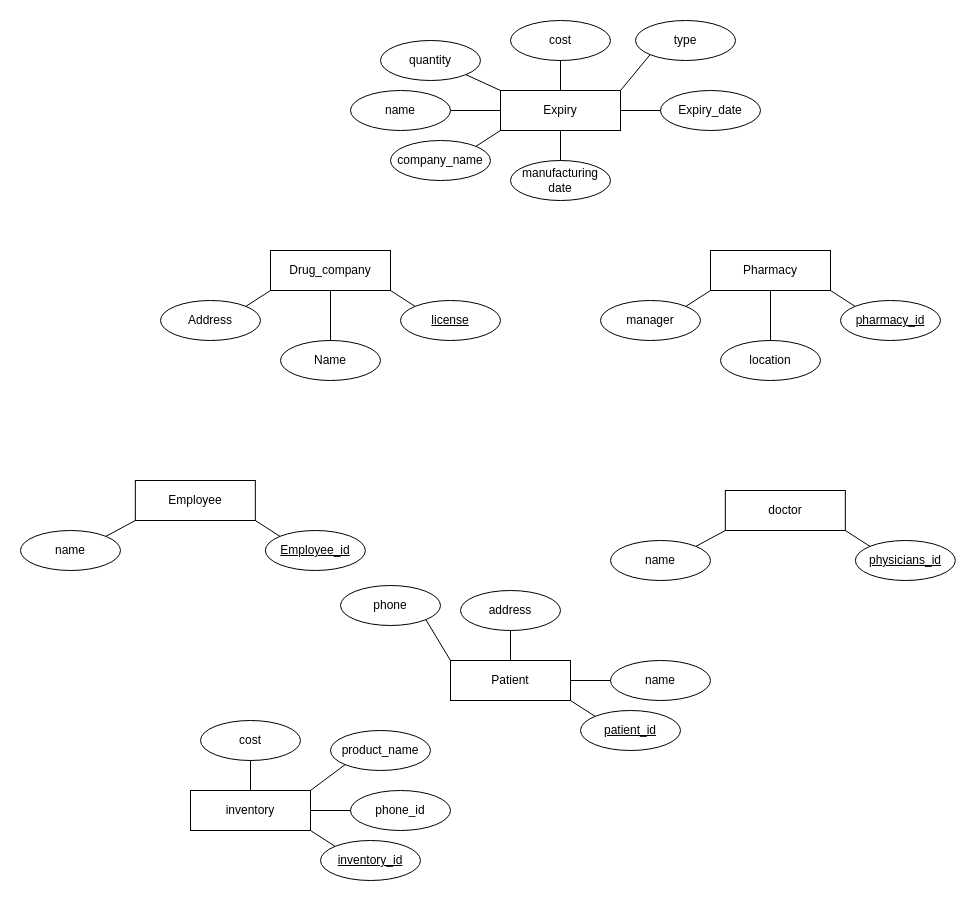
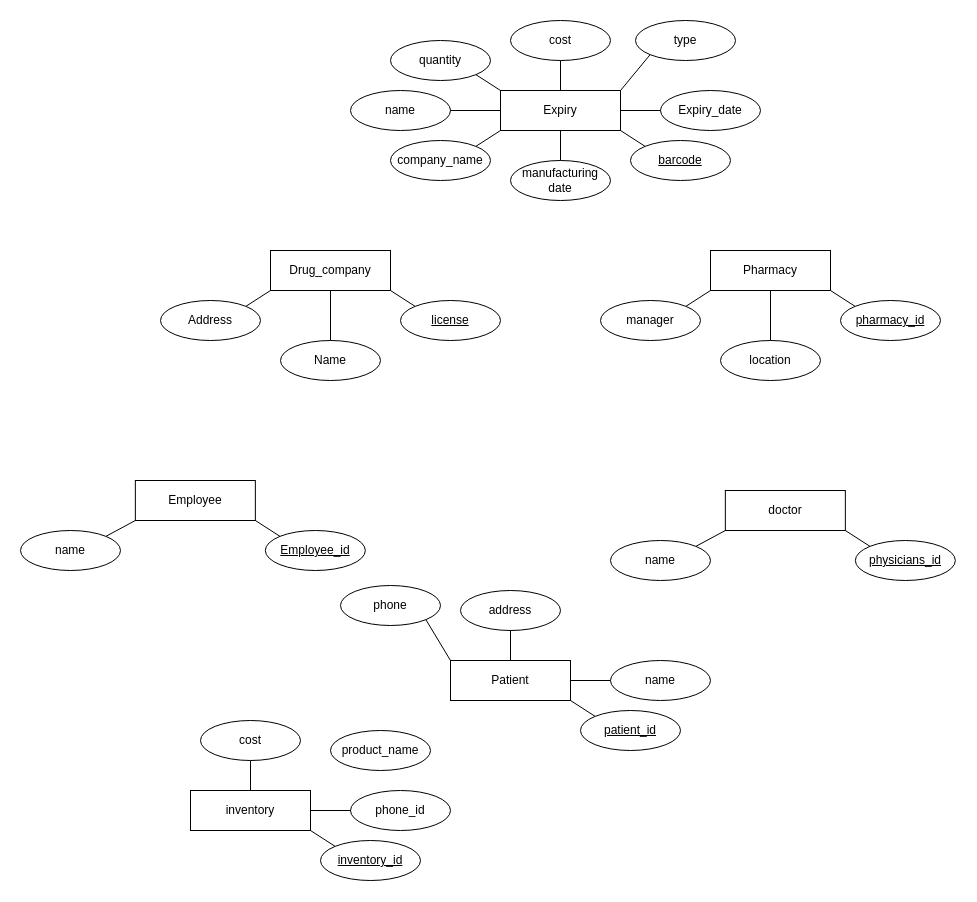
node "quantity": moved (431, 61) -> (441, 61)
edge "Expiry" -- "barcode": added
node "barcode": added
edge "product_name" -- "inventory": removed
